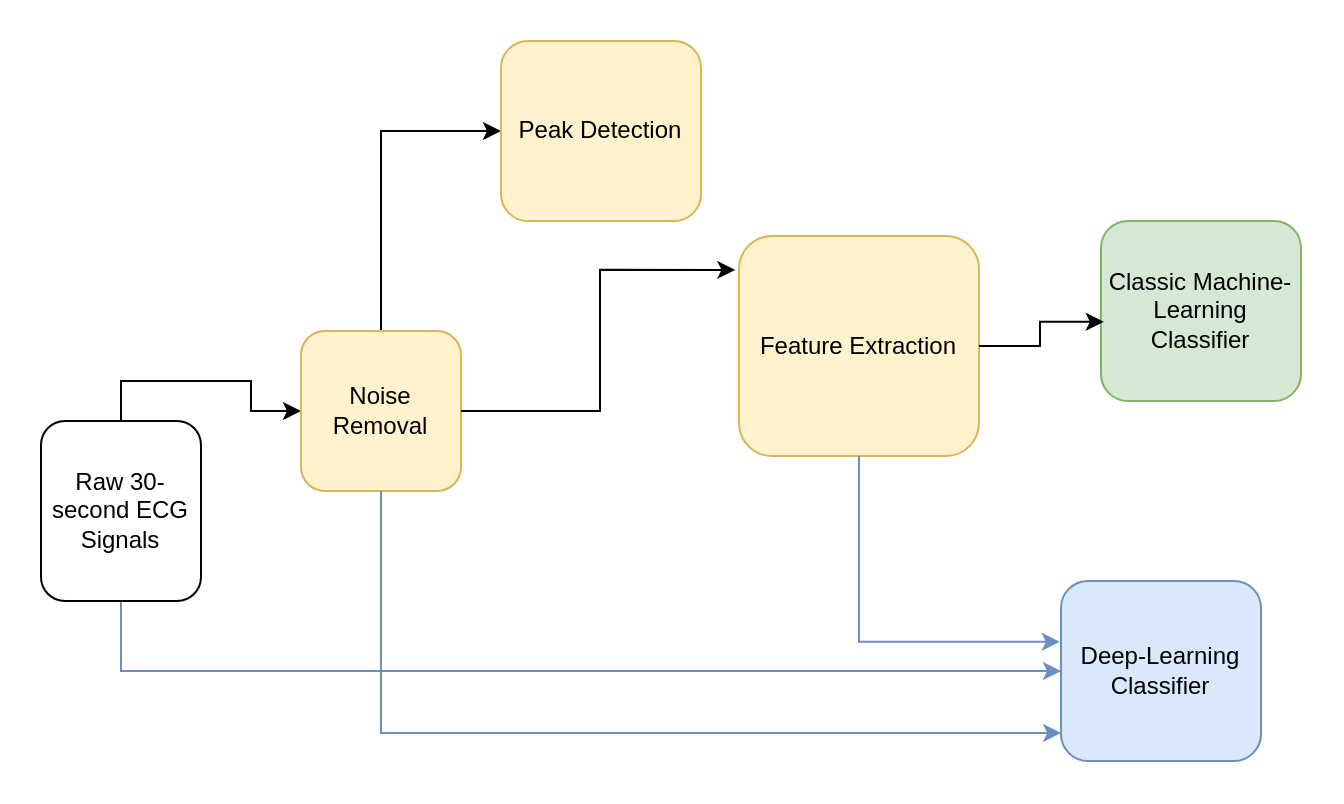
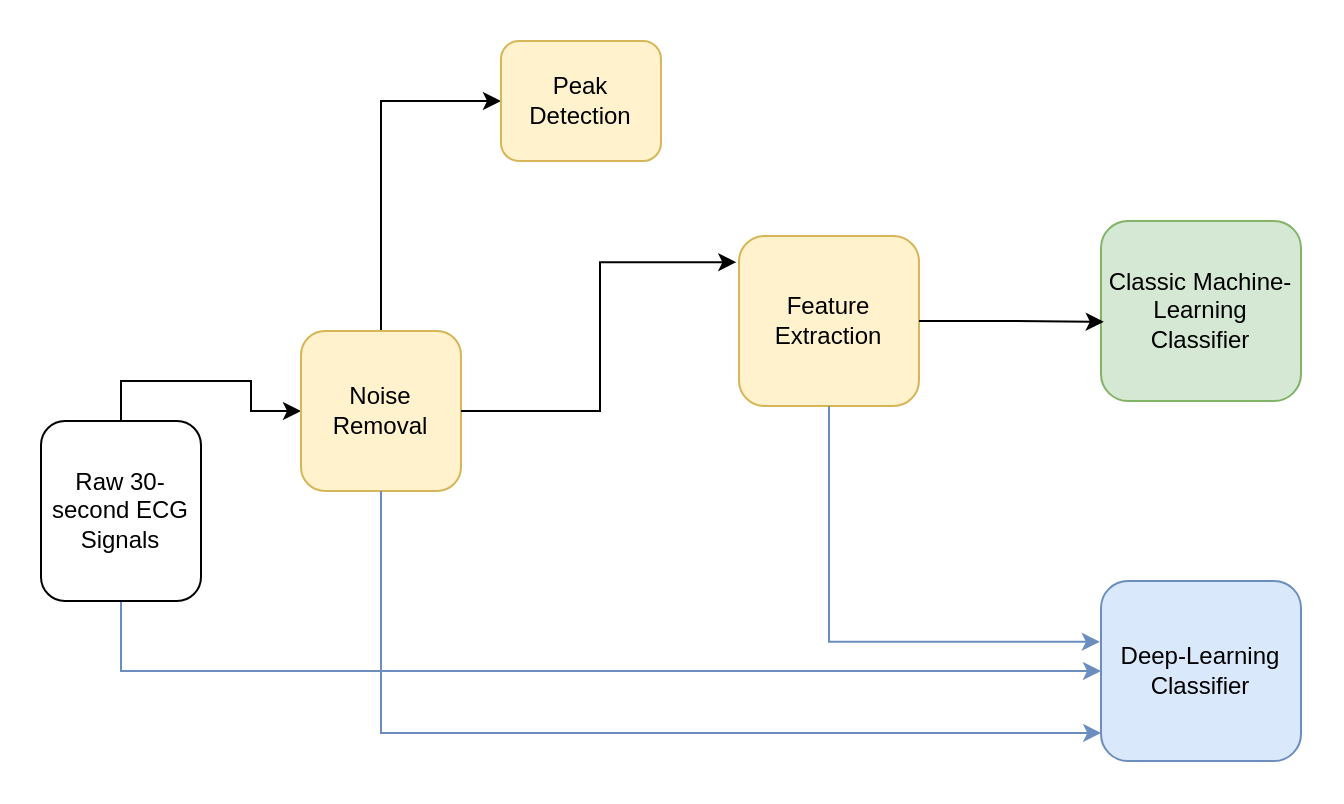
node "Peak Detection": size 200x180 -> 160x120
node "Feature Extraction": size 240x220 -> 180x170
node "Deep-Learning Classifier": moved (1161, 671) -> (1201, 671)
